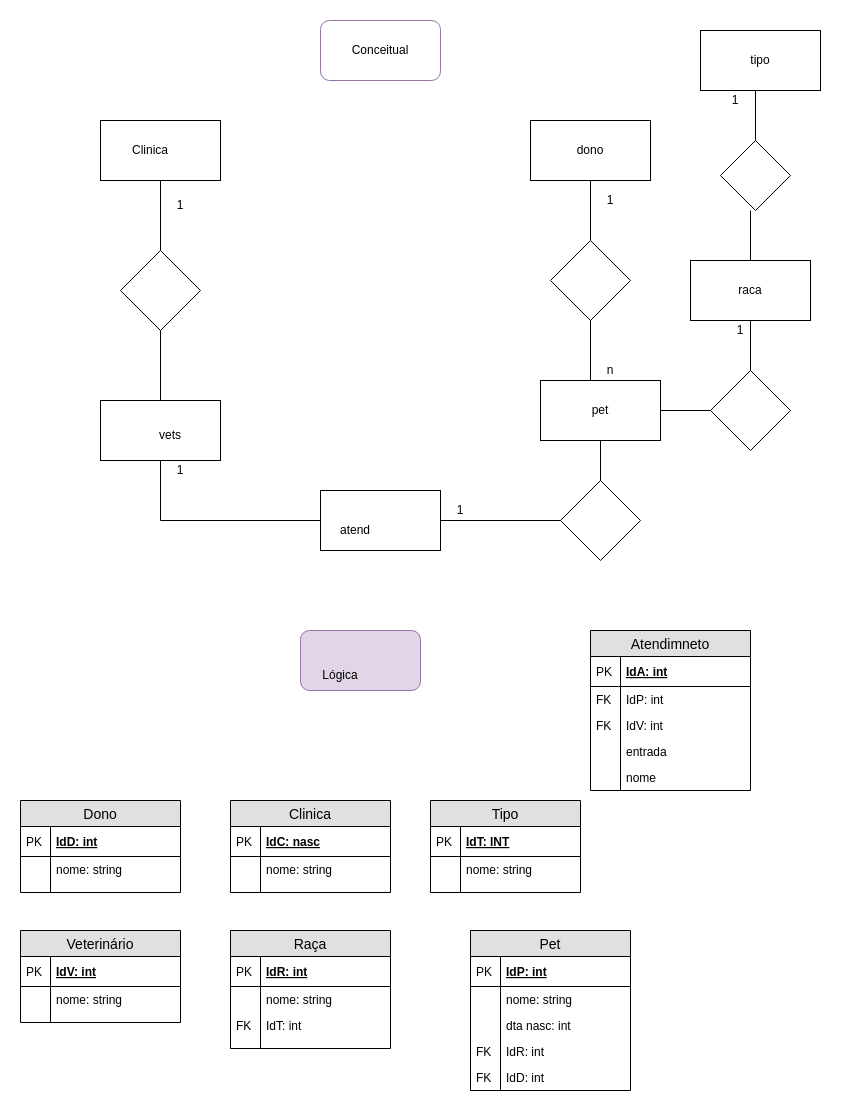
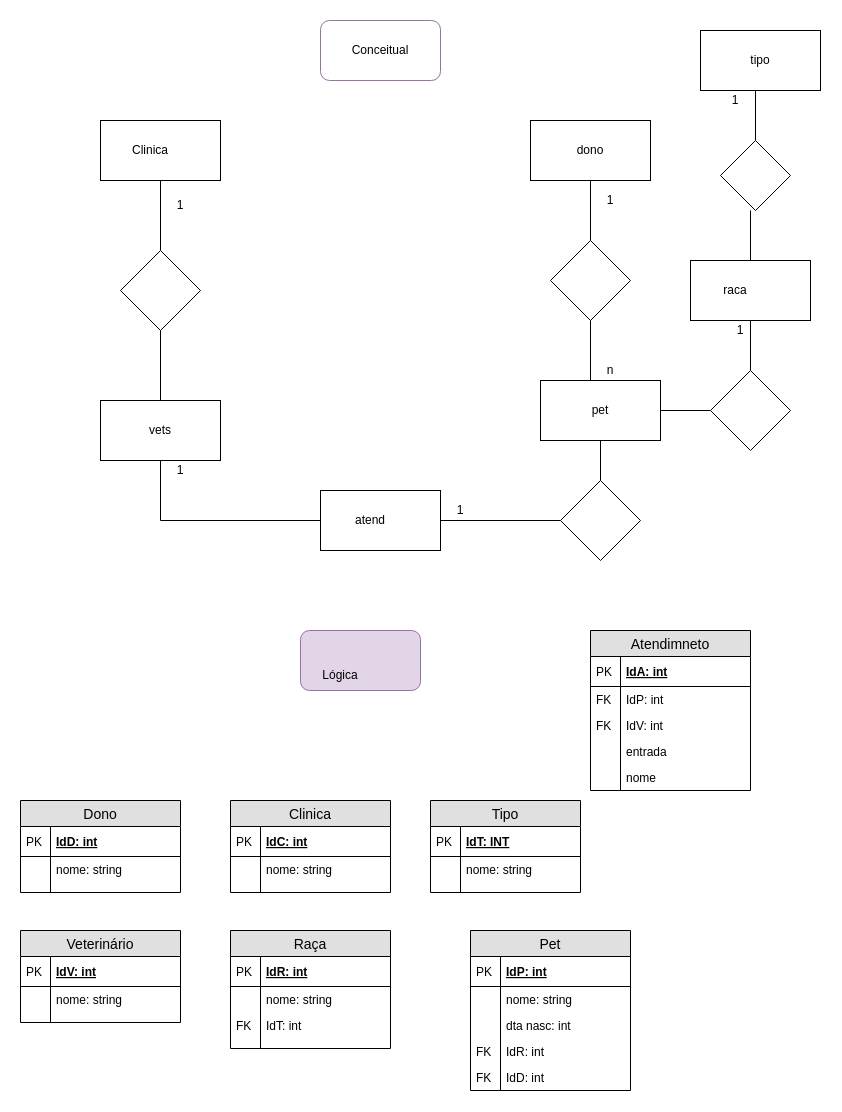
node "raca": moved (751, 291) -> (736, 291)
node "vets": moved (171, 436) -> (161, 431)
node "atend": moved (356, 531) -> (371, 521)
node "IdC: nasc": label "IdC: nasc" -> "IdC: int"
